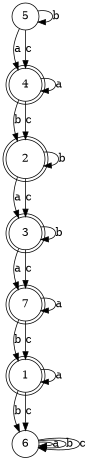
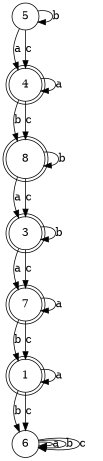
node "2": label "2" -> "8"
